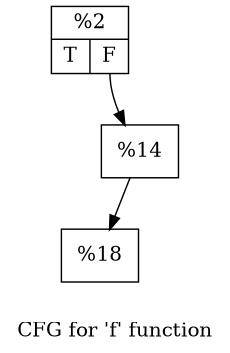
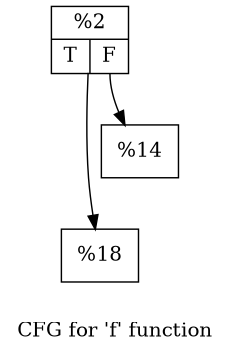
edge "%14" -> "%18": now "%2" -> "%18"
